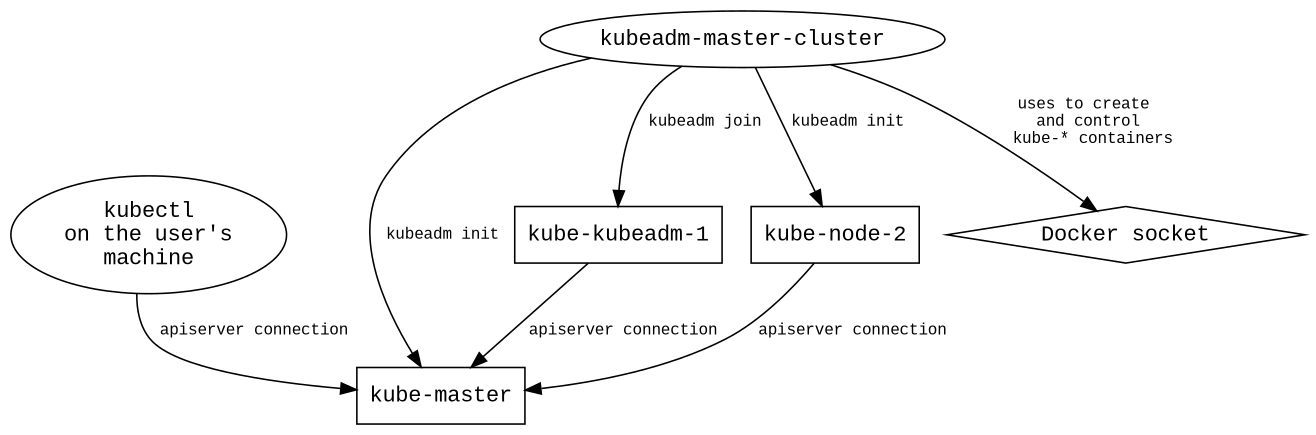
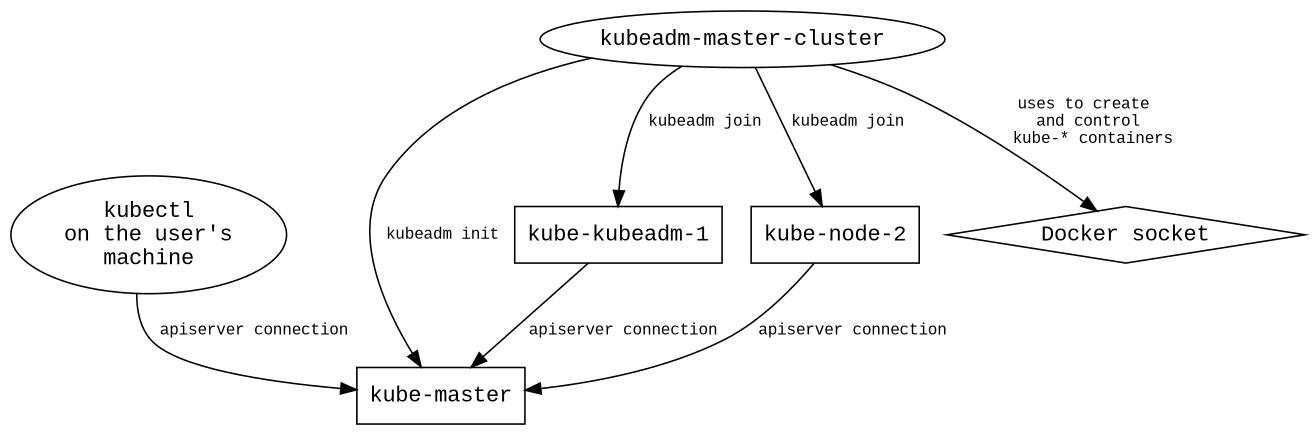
edge "kubeadm-master-cluster" -> "kube-node-2": label "kubeadm init" -> "kubeadm join"
